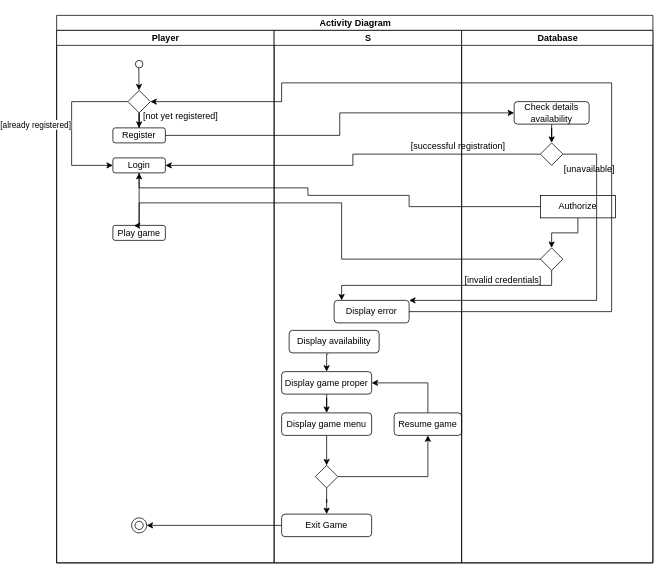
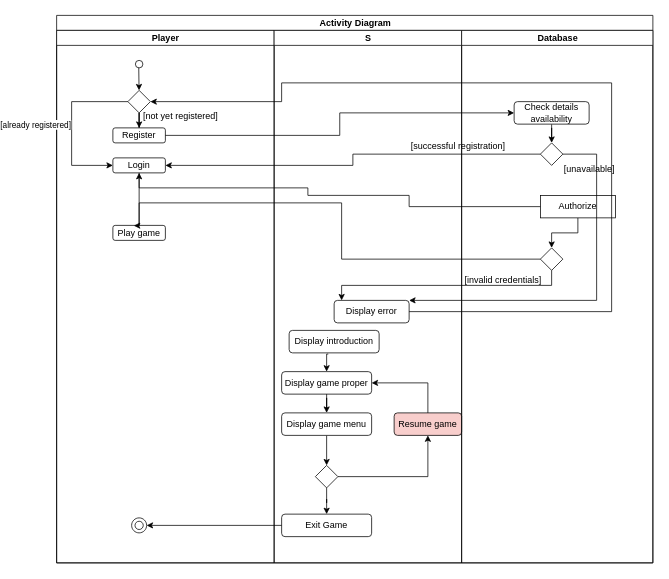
node "Display availability": label "Display availability" -> "Display introduction"
node "Resume game": fillcolor #ffffff -> #f8cecc
